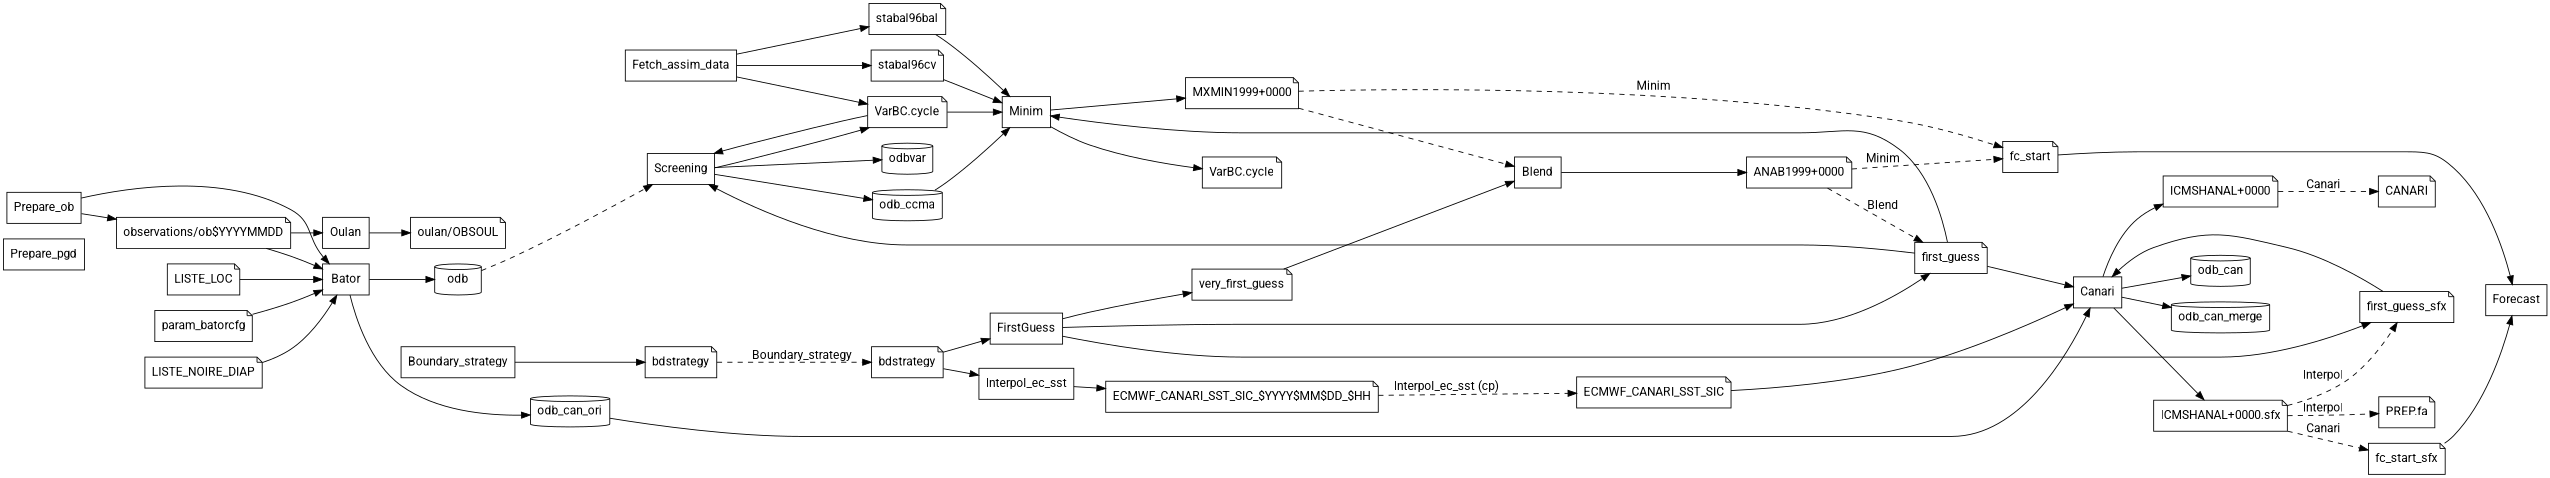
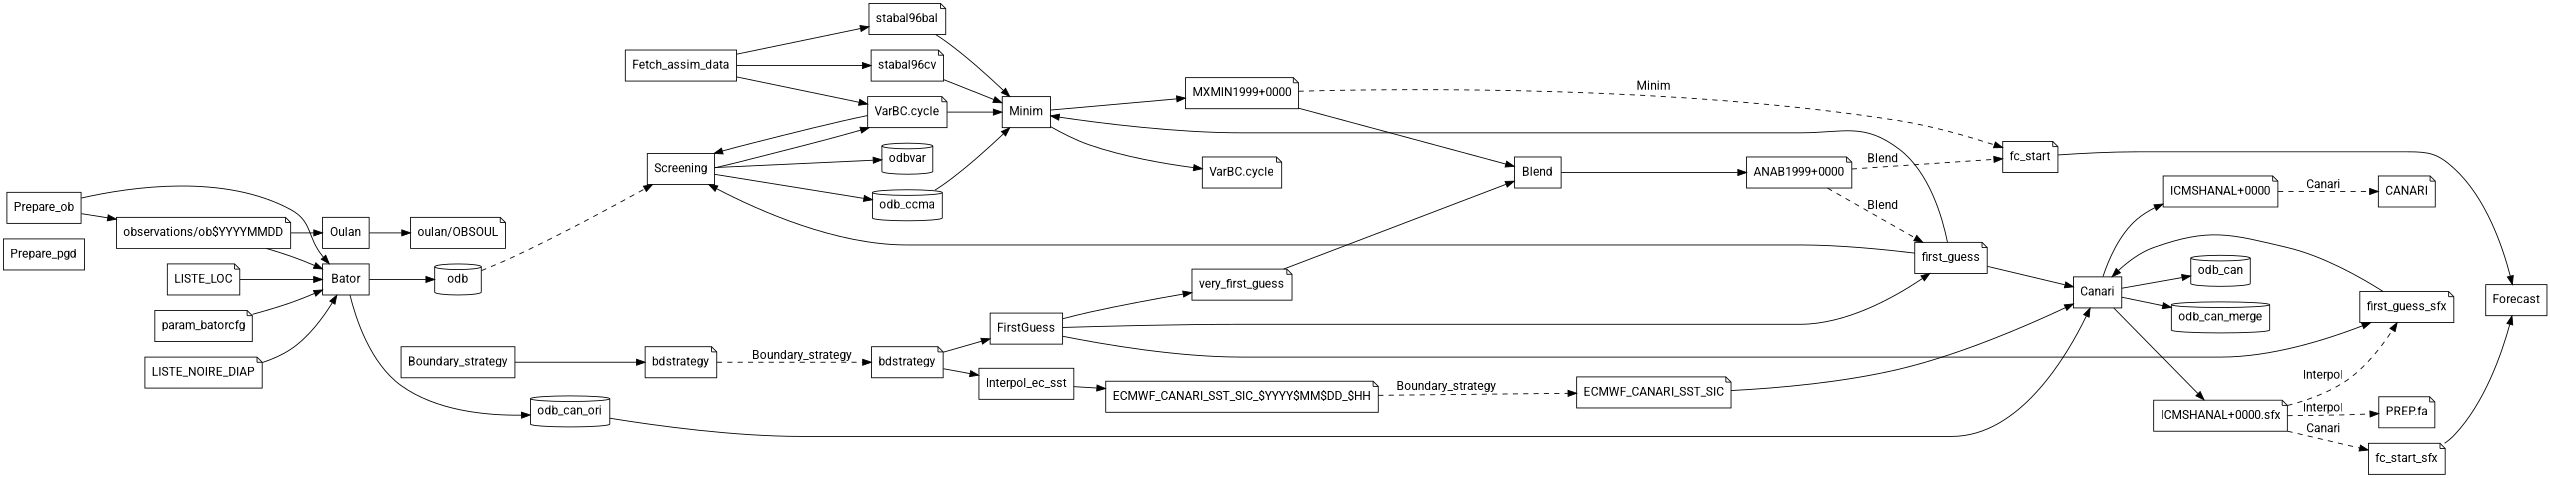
edge "MXMIN1999+0000" -> "Blend": style dashed -> solid
edge "ANAB1999+0000" -> "fc_start": label "Minim" -> "Blend"
edge "ECMWF_CANARI_SST_SIC_$YYYY$MM$DD_$HH" -> "ECMWF_CANARI_SST_SIC": label "Interpol_ec_sst (cp)" -> "Boundary_strategy"
